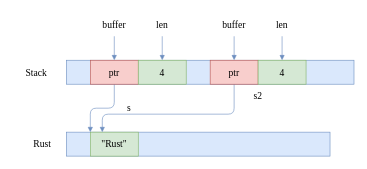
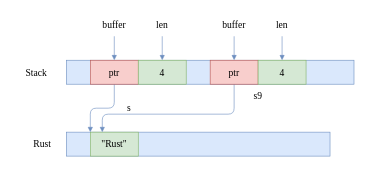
node "s2": label "s2" -> "s9"
